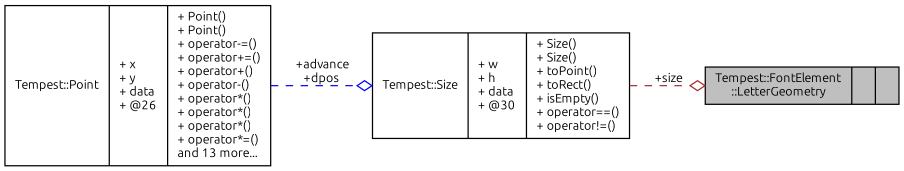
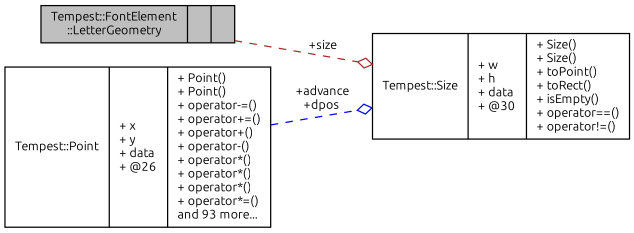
edge "Tempest::Size" -> "Tempest::FontElement": reversed
node "Tempest::Point": text "and 13 more..." -> "and 93 more..."
